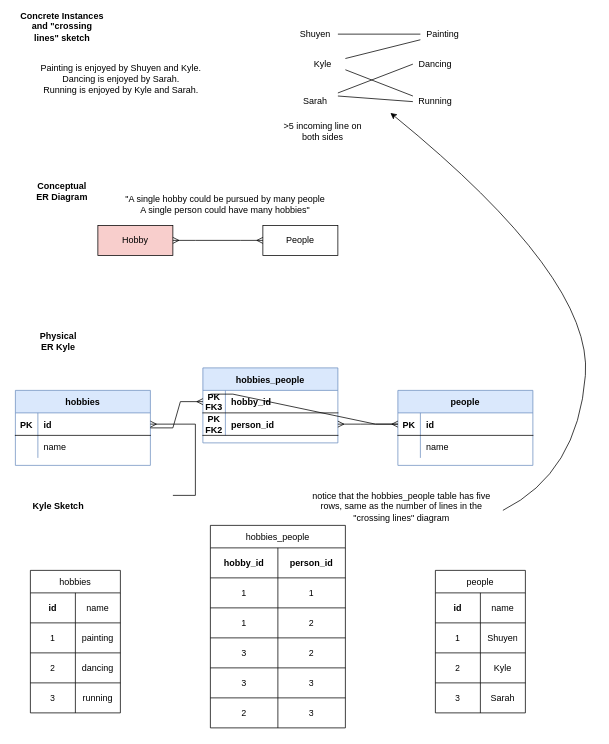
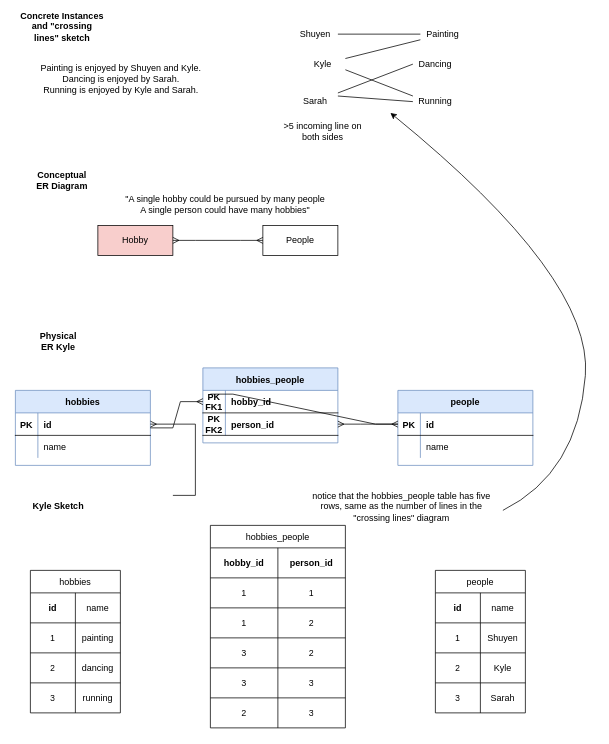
node "Conceptual ER Diagram": moved (62, 192) -> (62, 180)
node "PK FK3": label "PK FK3" -> "PK FK1"
